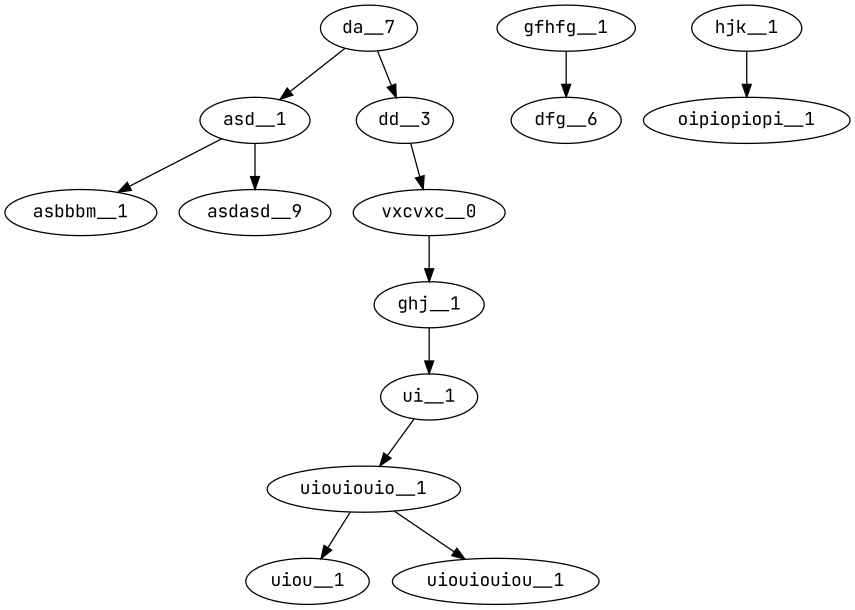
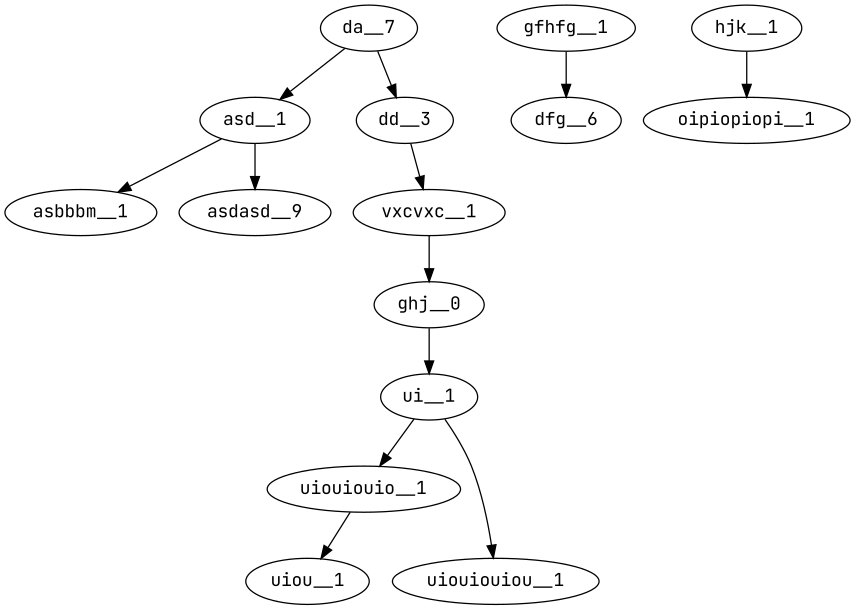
node "vxcvxc__0": label "vxcvxc__0" -> "vxcvxc__1"
node "ghj__1": label "ghj__1" -> "ghj__0"
edge "uiouiouio__1" -> "uiouiouiou__1": now "ui__1" -> "uiouiouiou__1"
